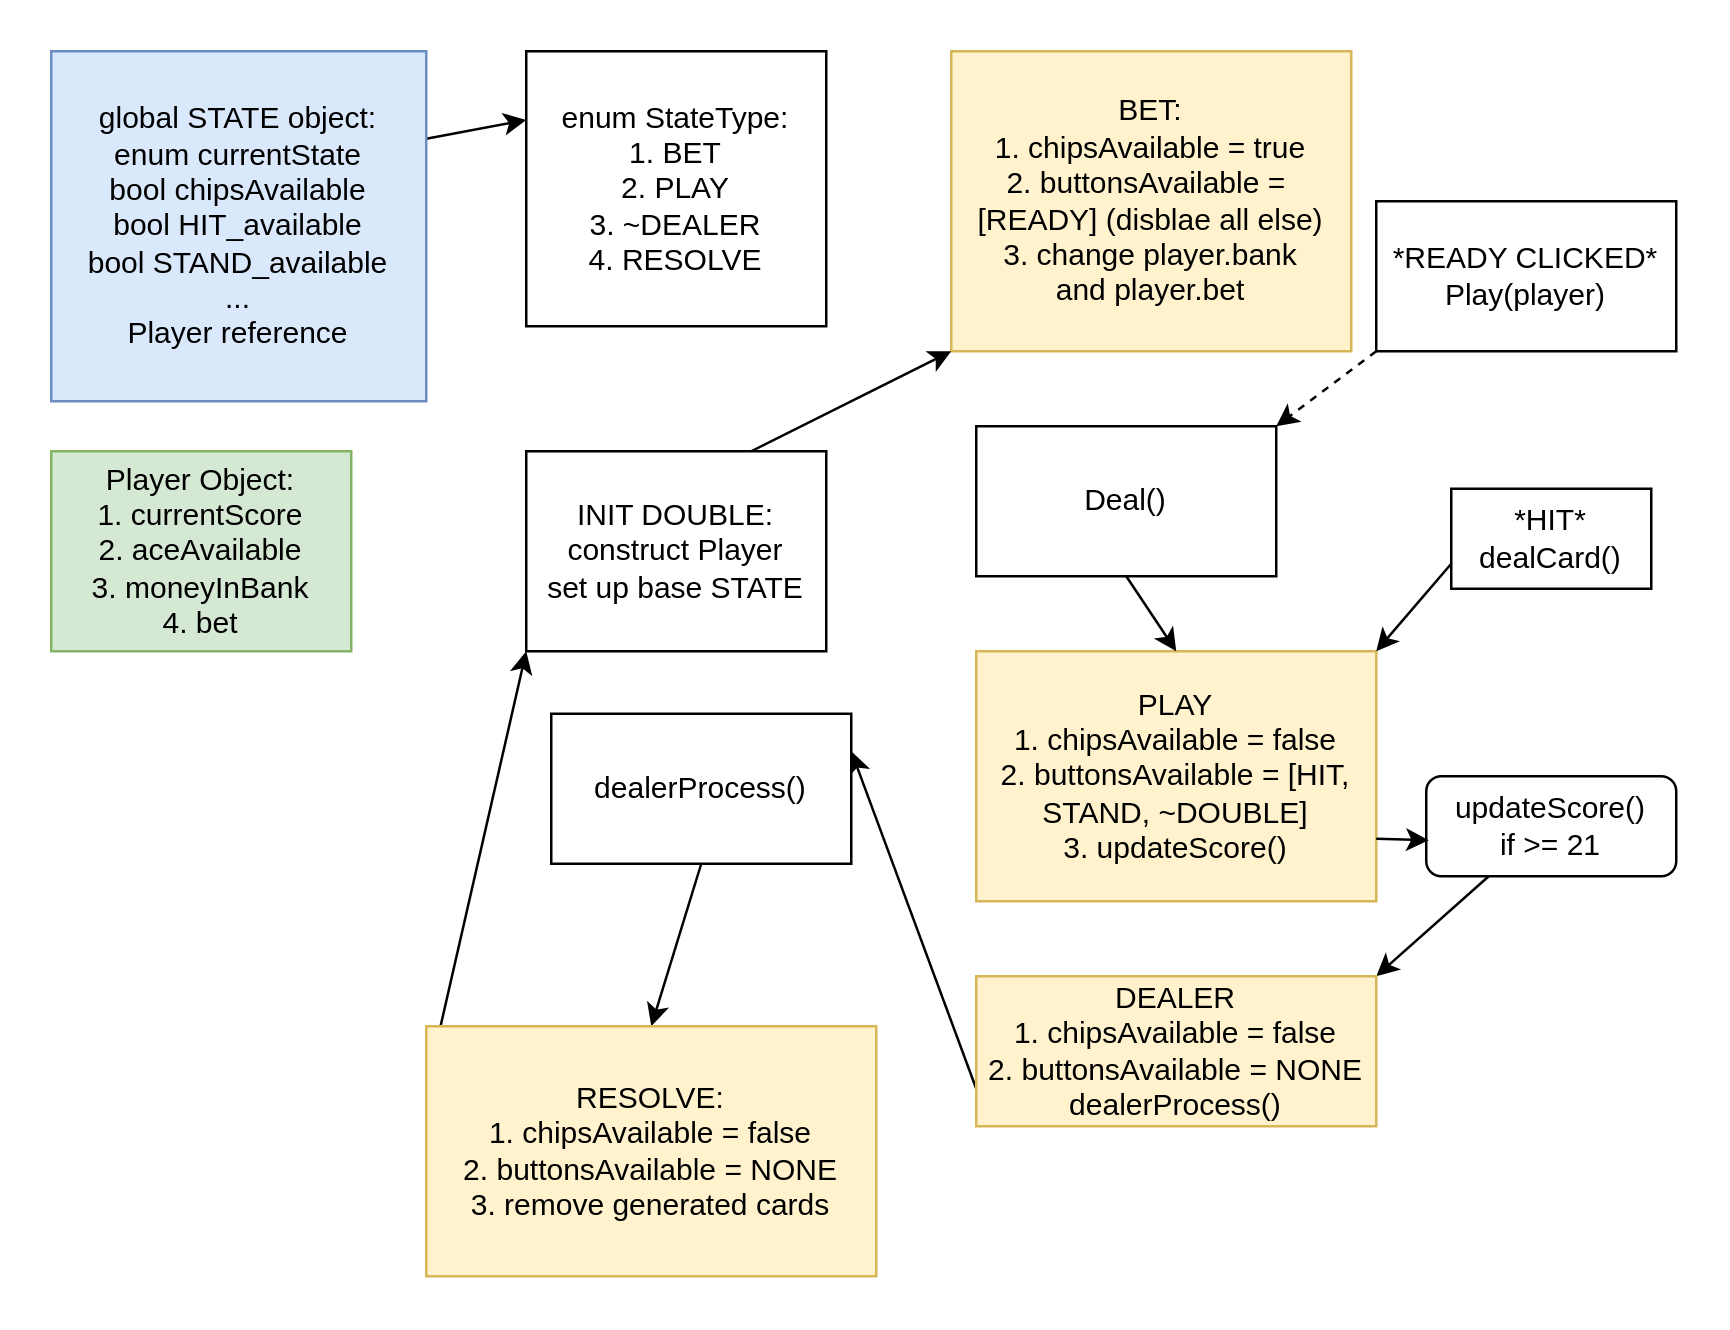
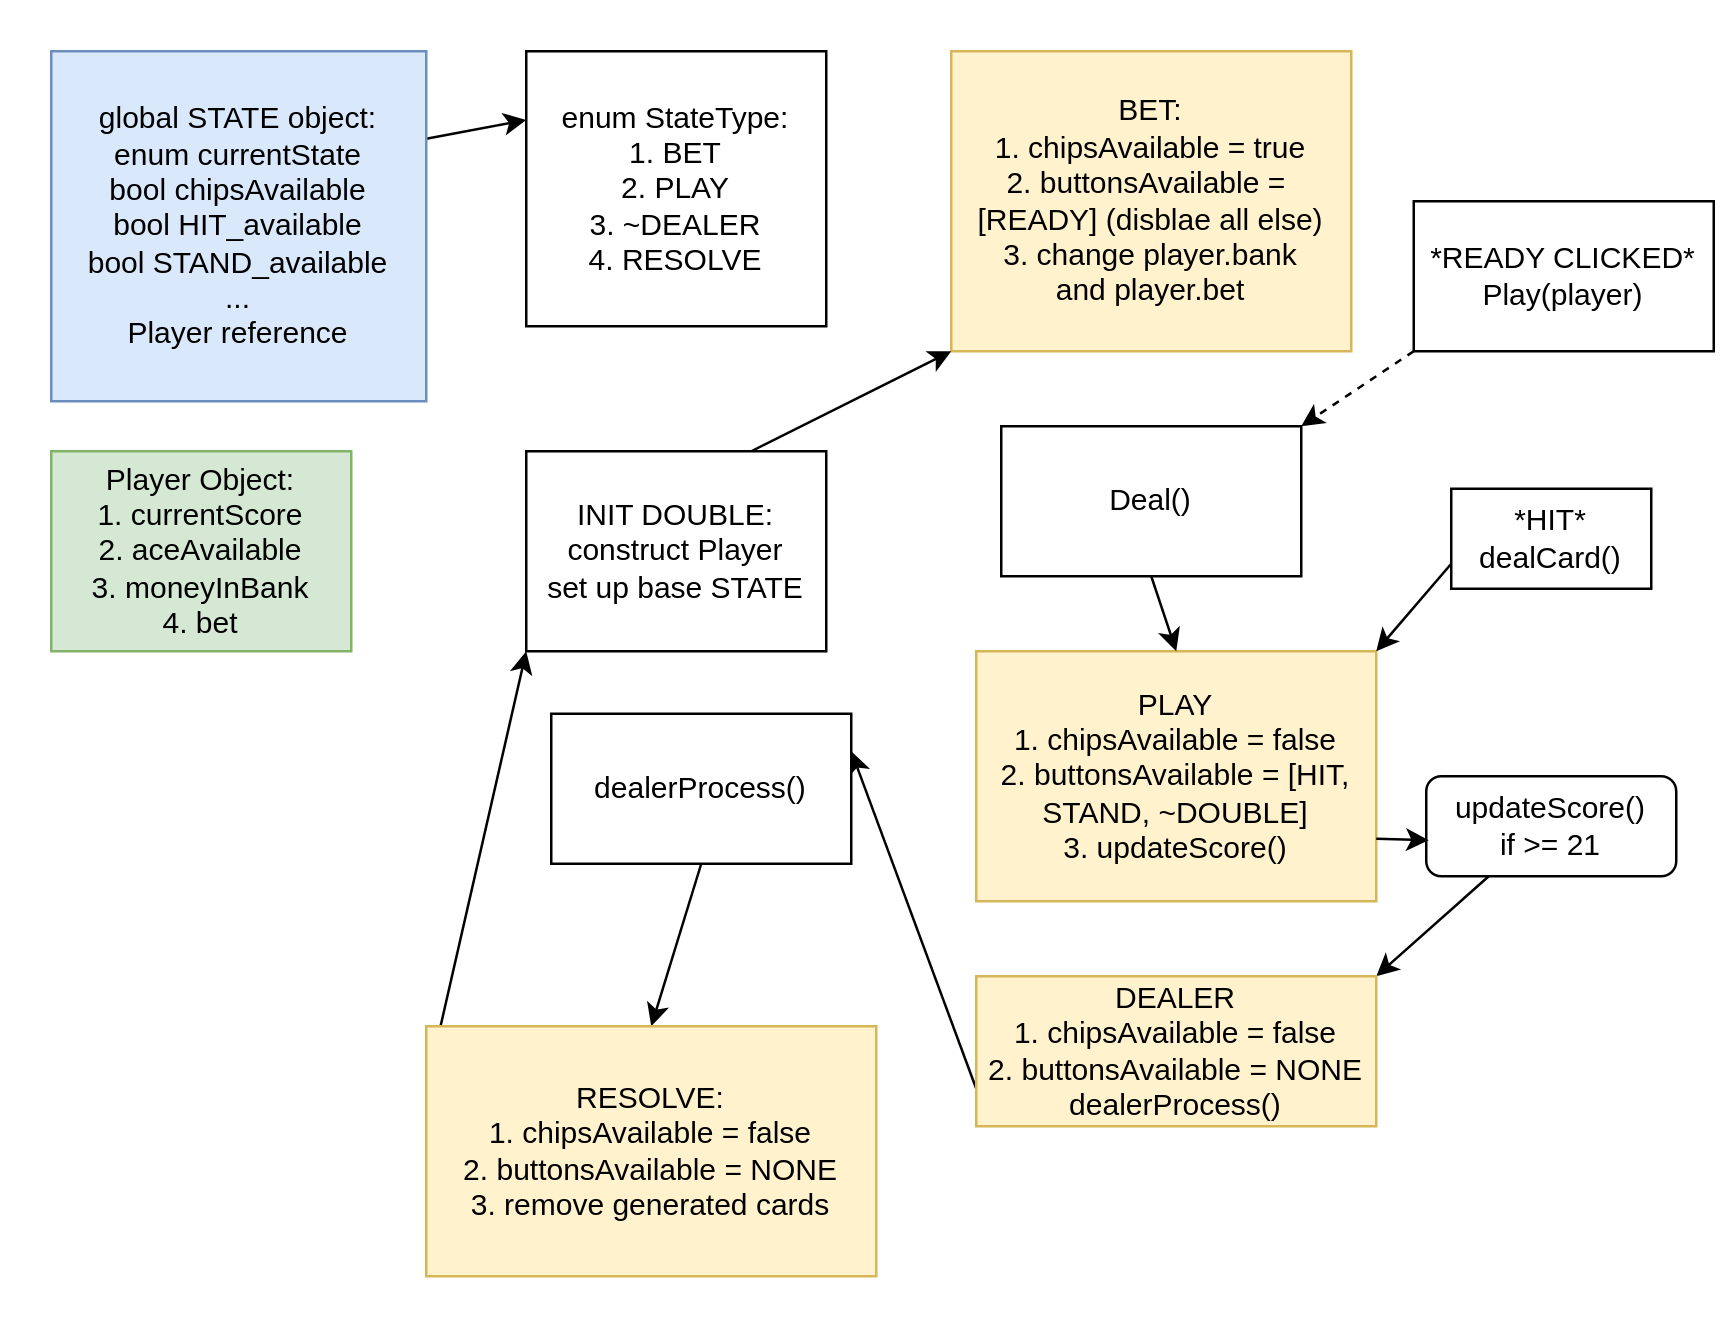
node "*READY CLICKED* Play(player)": moved (1526, 276) -> (1564, 276)
node "Deal()": moved (1126, 501) -> (1151, 501)
